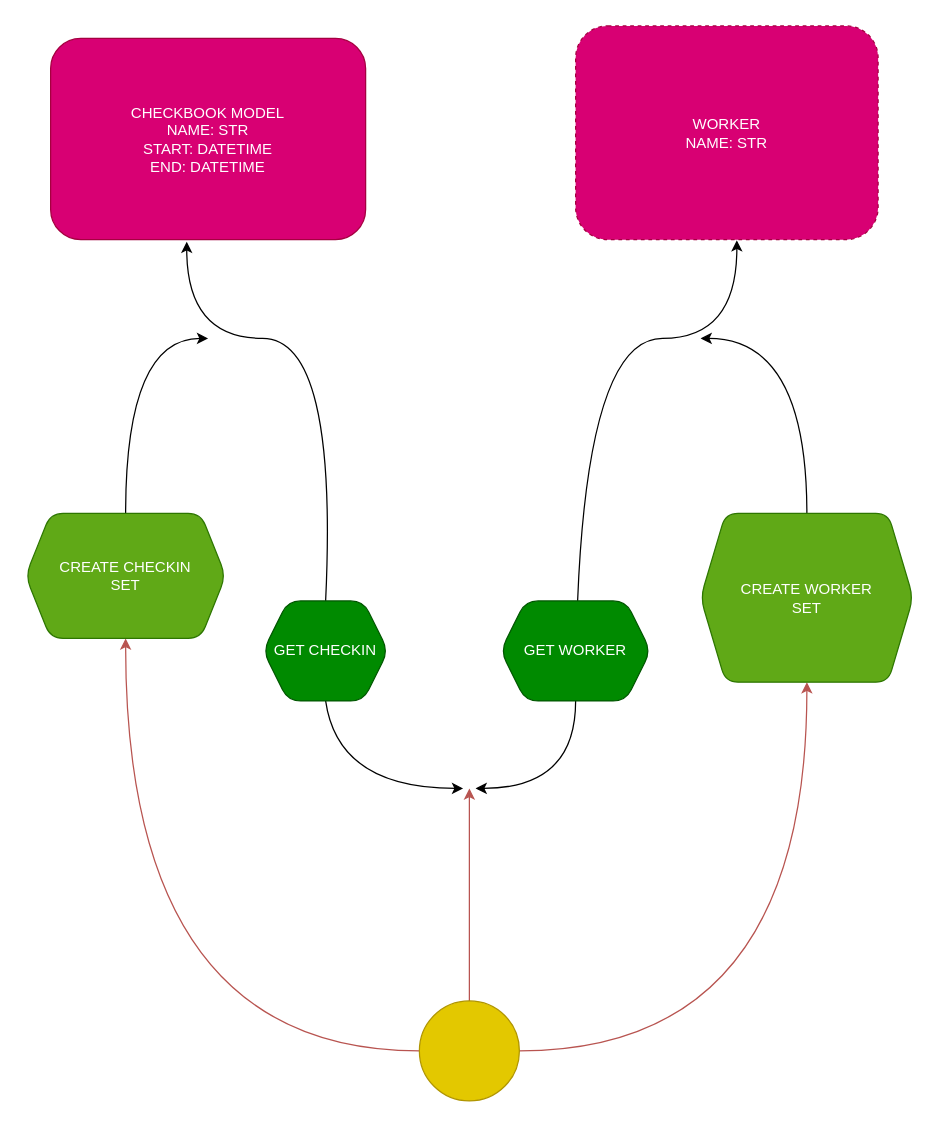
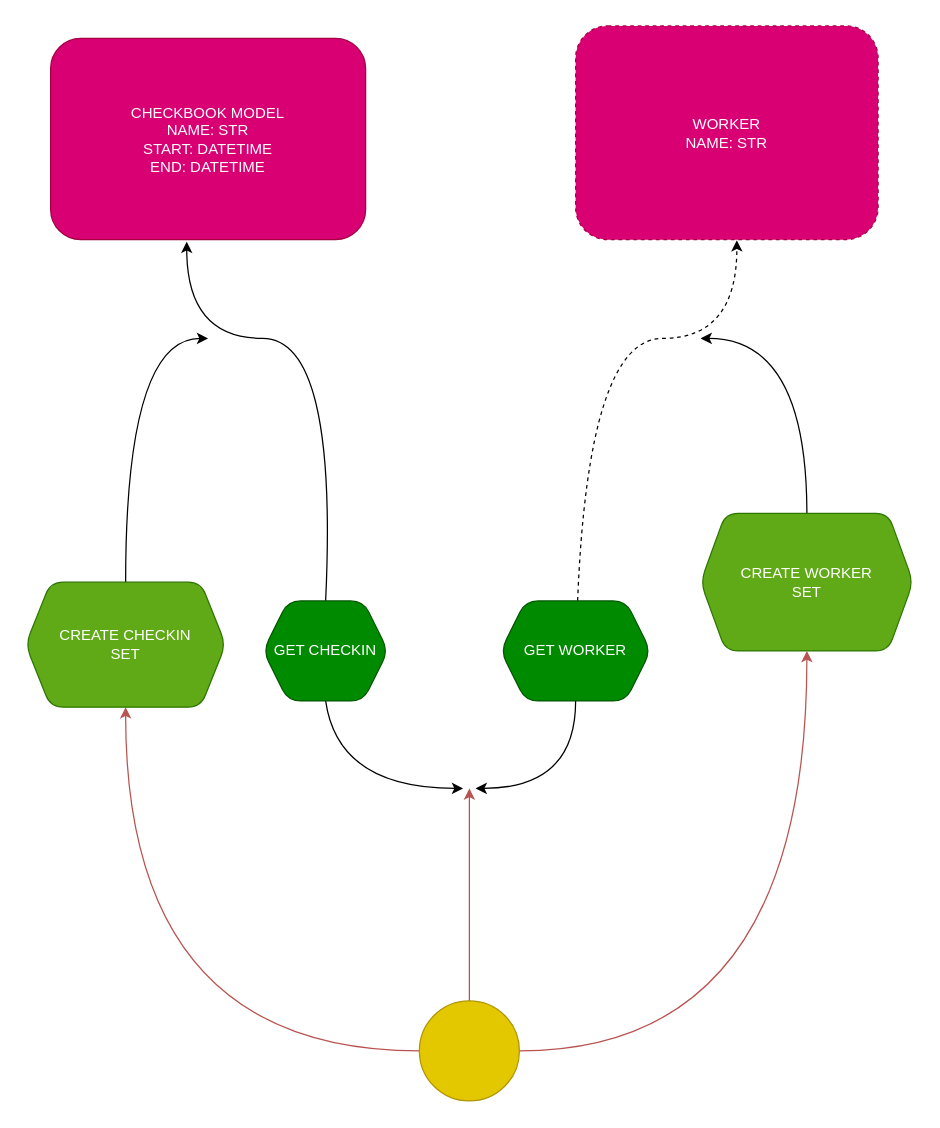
edge "GET WORKER" -> "WORKER NAME: STR": style solid -> dashed
node "CREATE CHECKIN SET": moved (126, 576) -> (126, 644)
node "CREATE WORKER SET": size 213x169 -> 213x138
